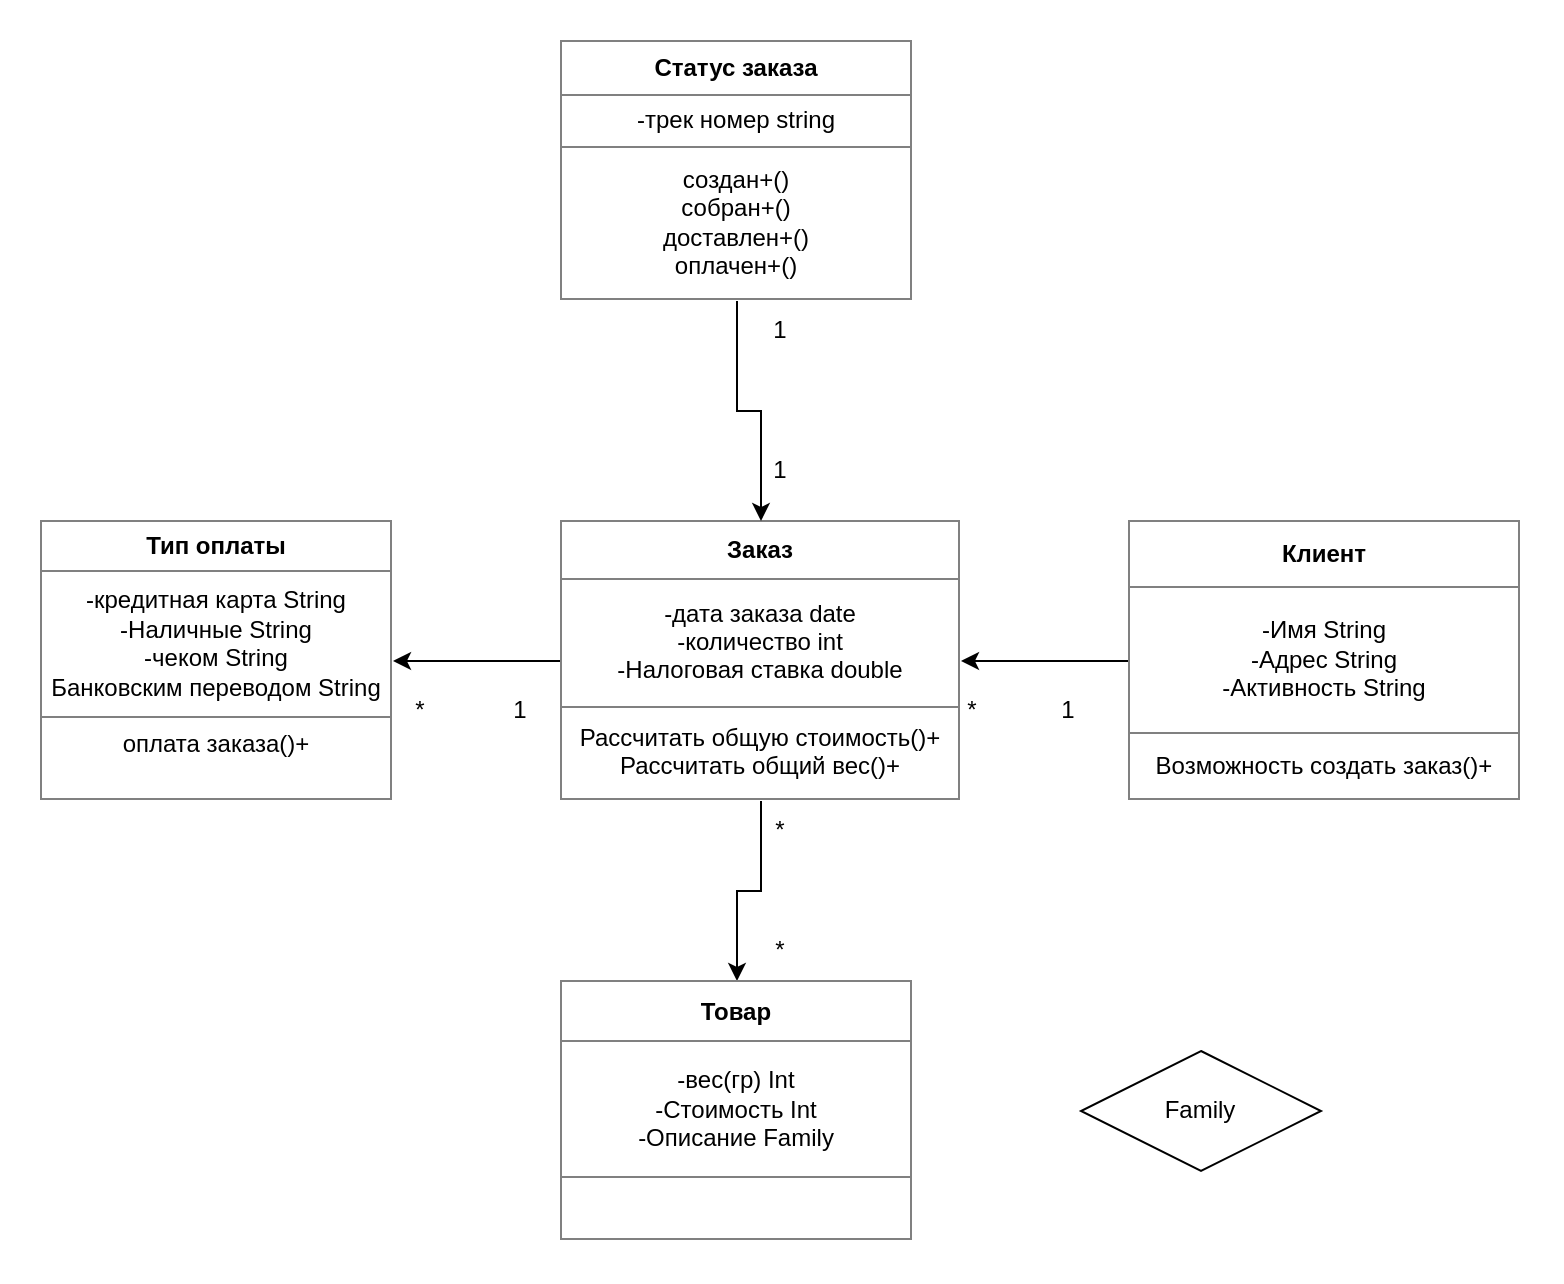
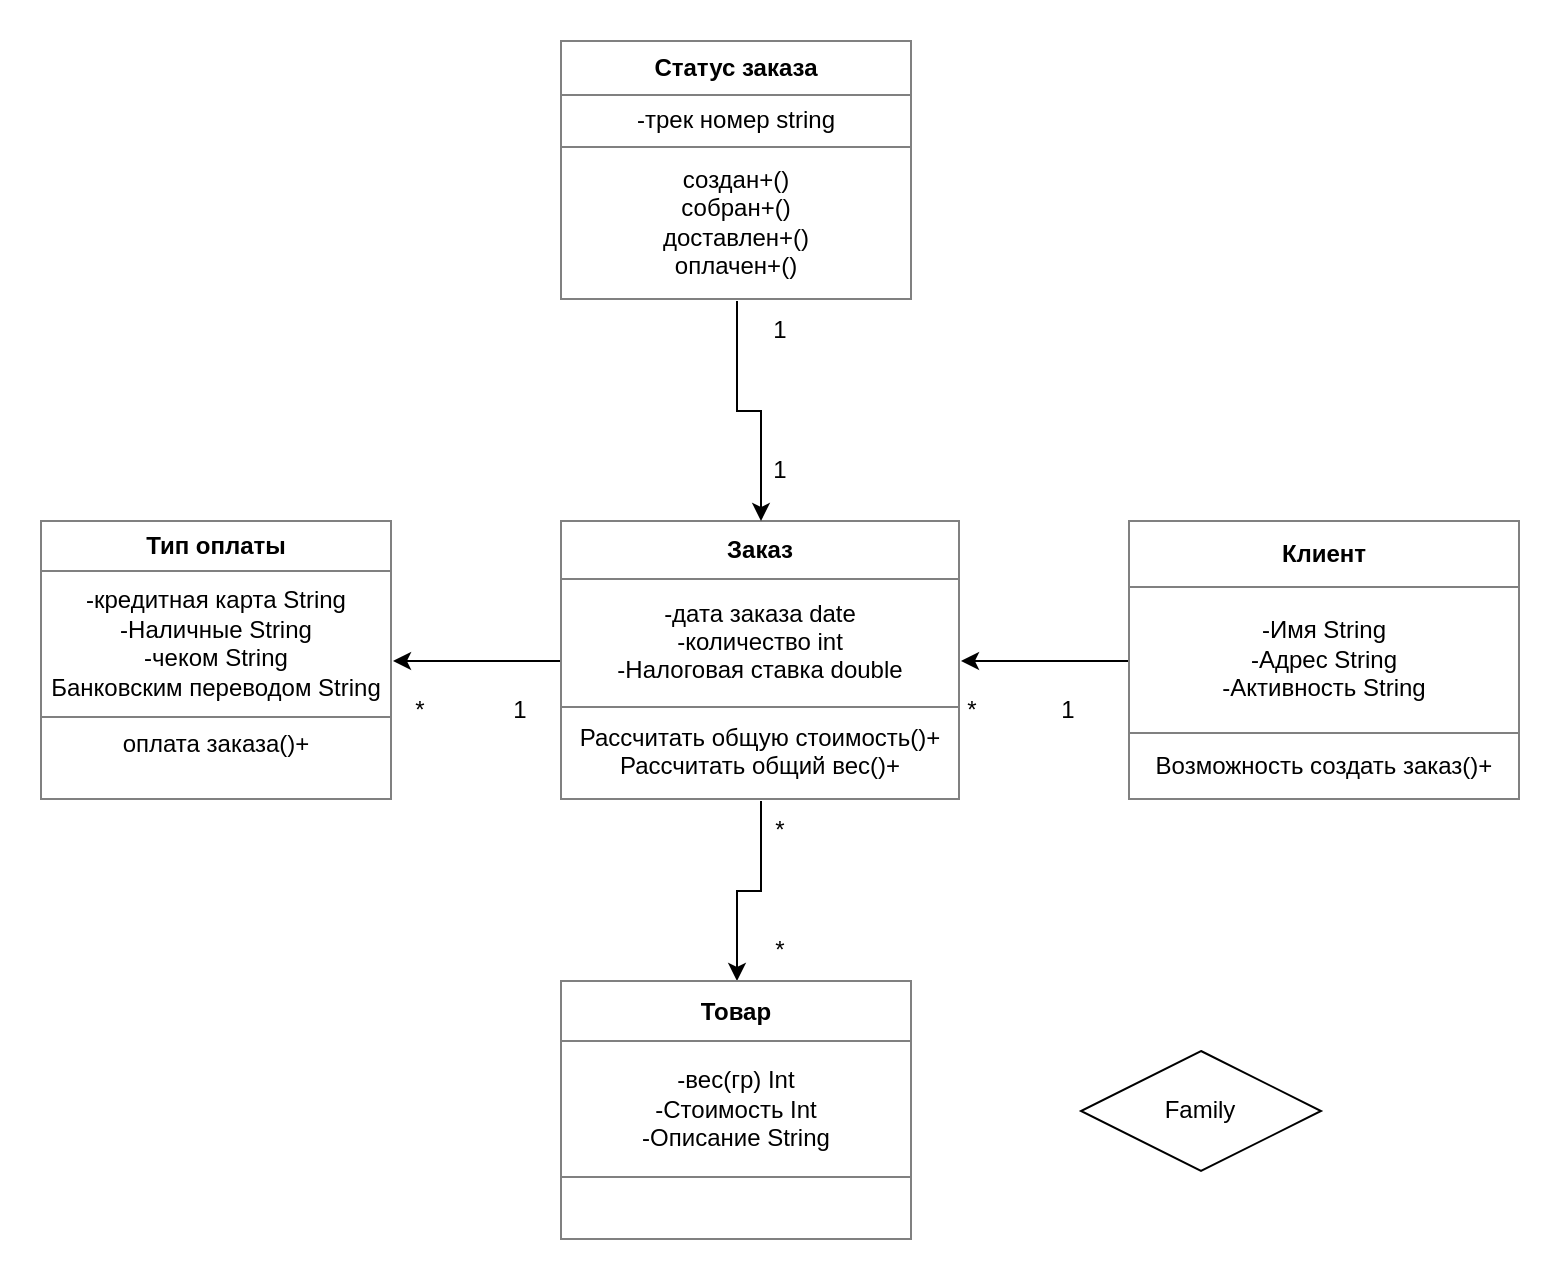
node "Товар -вес(гр) Int -Стоимость Int -Описание Family": label "Товар -вес(гр) Int -Стоимость Int -Описание Family" -> "Товар -вес(гр) Int -Стоимость Int -Описание String"
